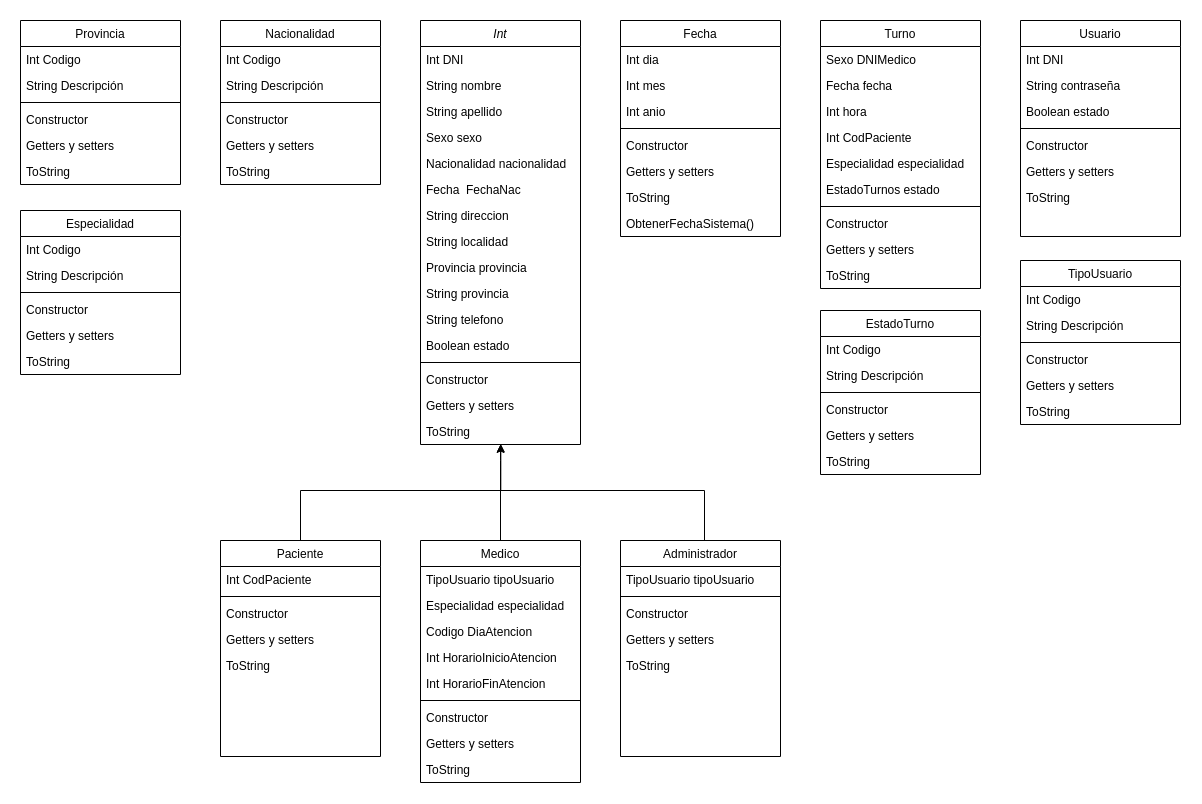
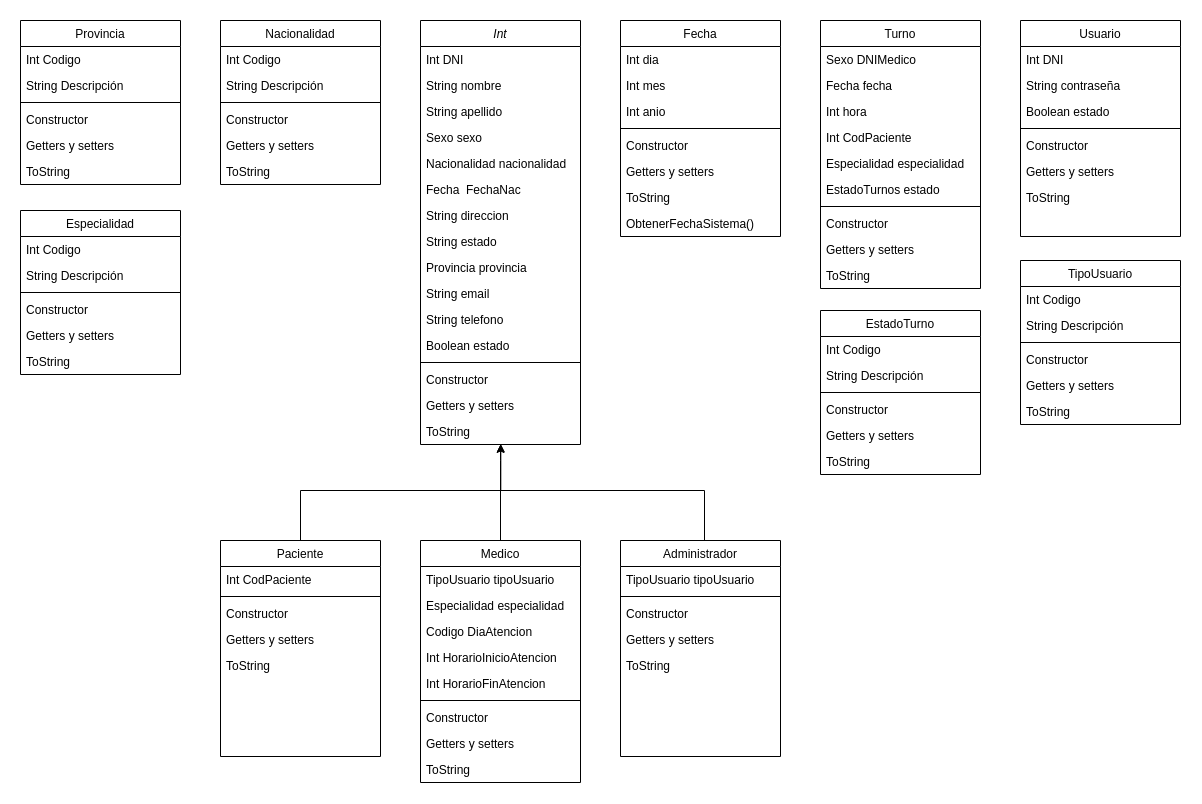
node "String localidad": label "String localidad" -> "String estado"
node "String provincia": label "String provincia" -> "String email"
